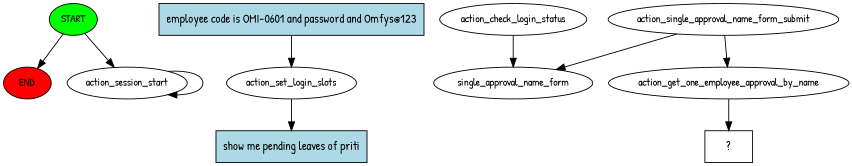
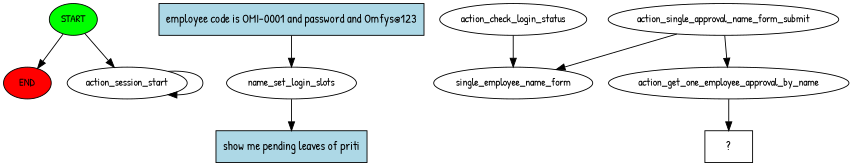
node "employee code is OMI-0601 and password and Omfys@123": label "employee code is OMI-0601 and password and Omfys@123" -> "employee code is OMI-0001 and password and Omfys@123"
node "action_set_login_slots": label "action_set_login_slots" -> "name_set_login_slots"
node "single_approval_name_form": label "single_approval_name_form" -> "single_employee_name_form"
